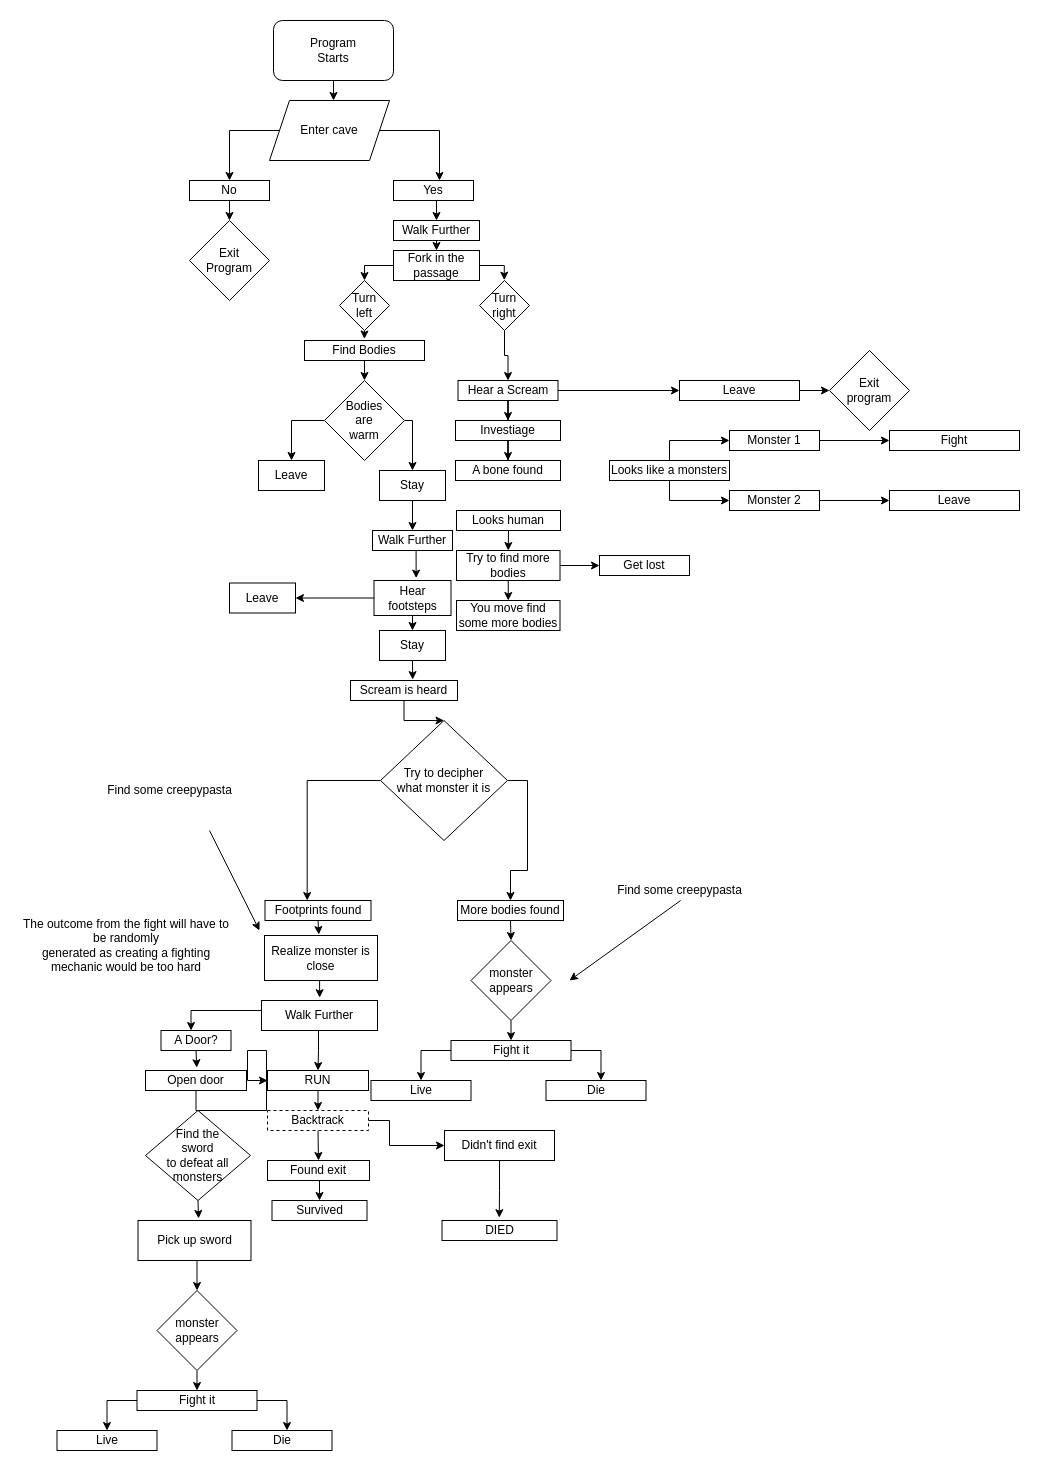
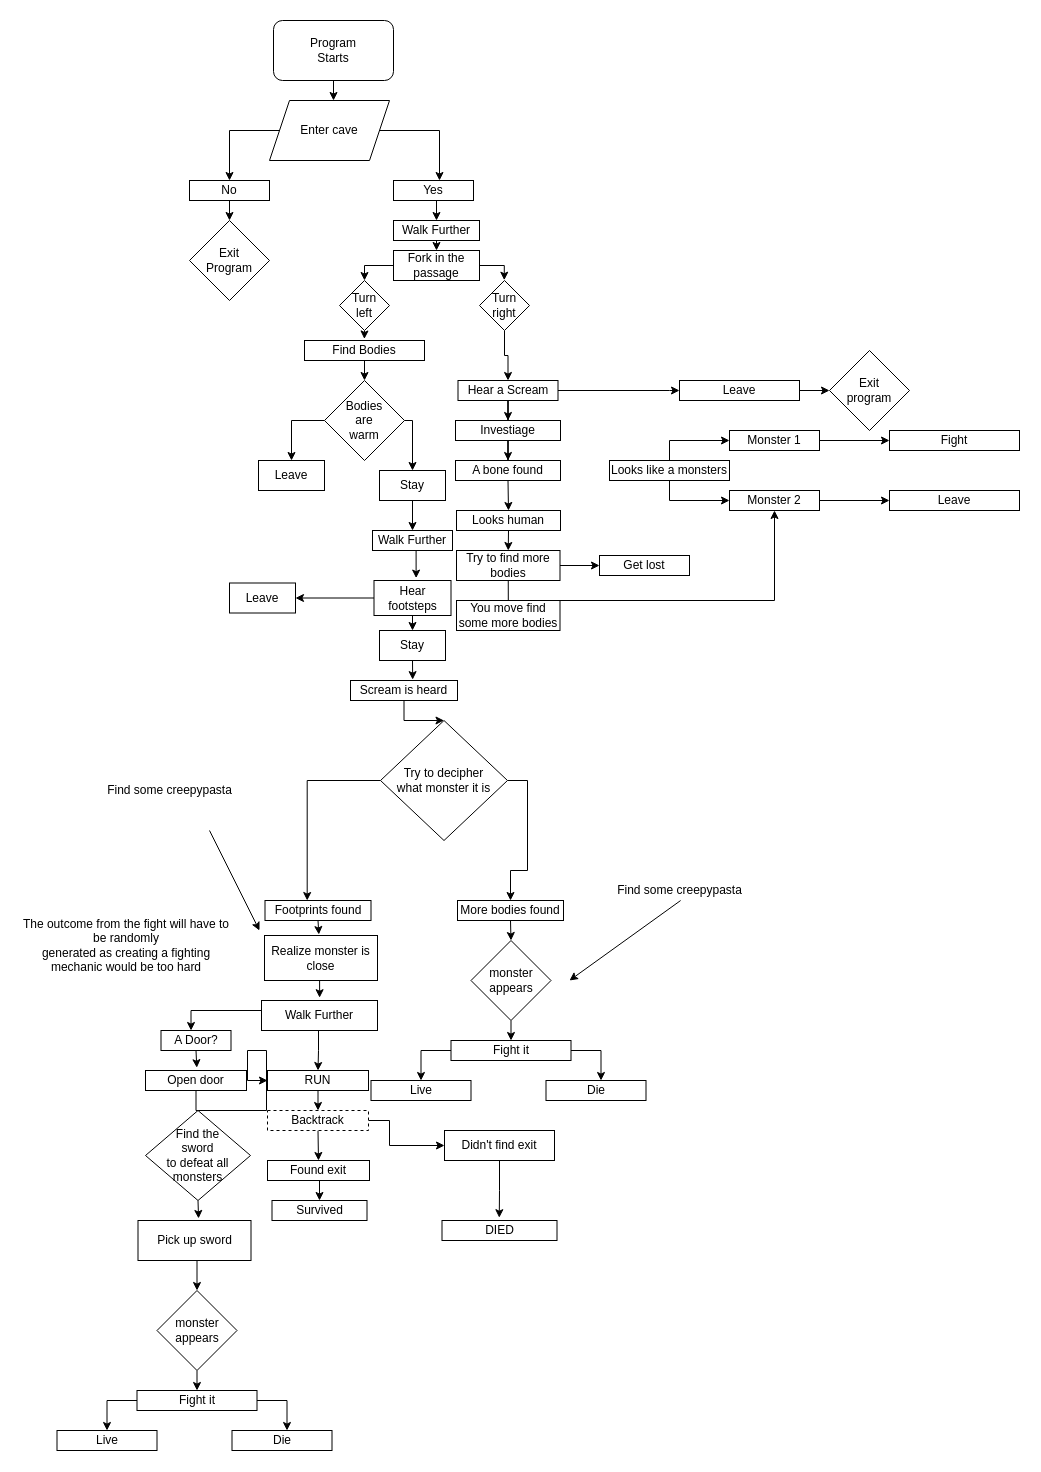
edge "A bone found" -> "Looks human": added
edge "Try to find more bodies" -> "You move find some more bodies": now "Try to find more bodies" -> "Monster 2"
